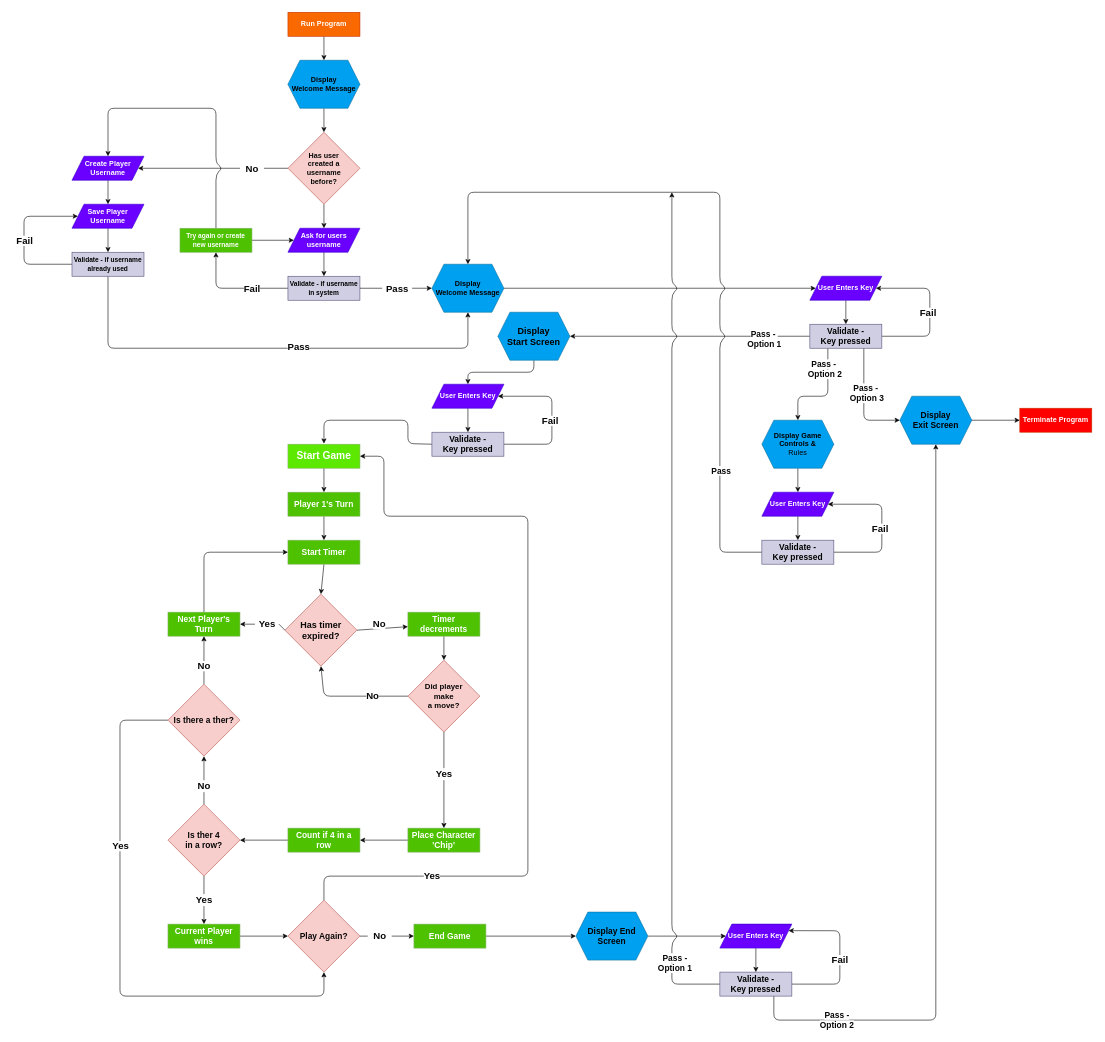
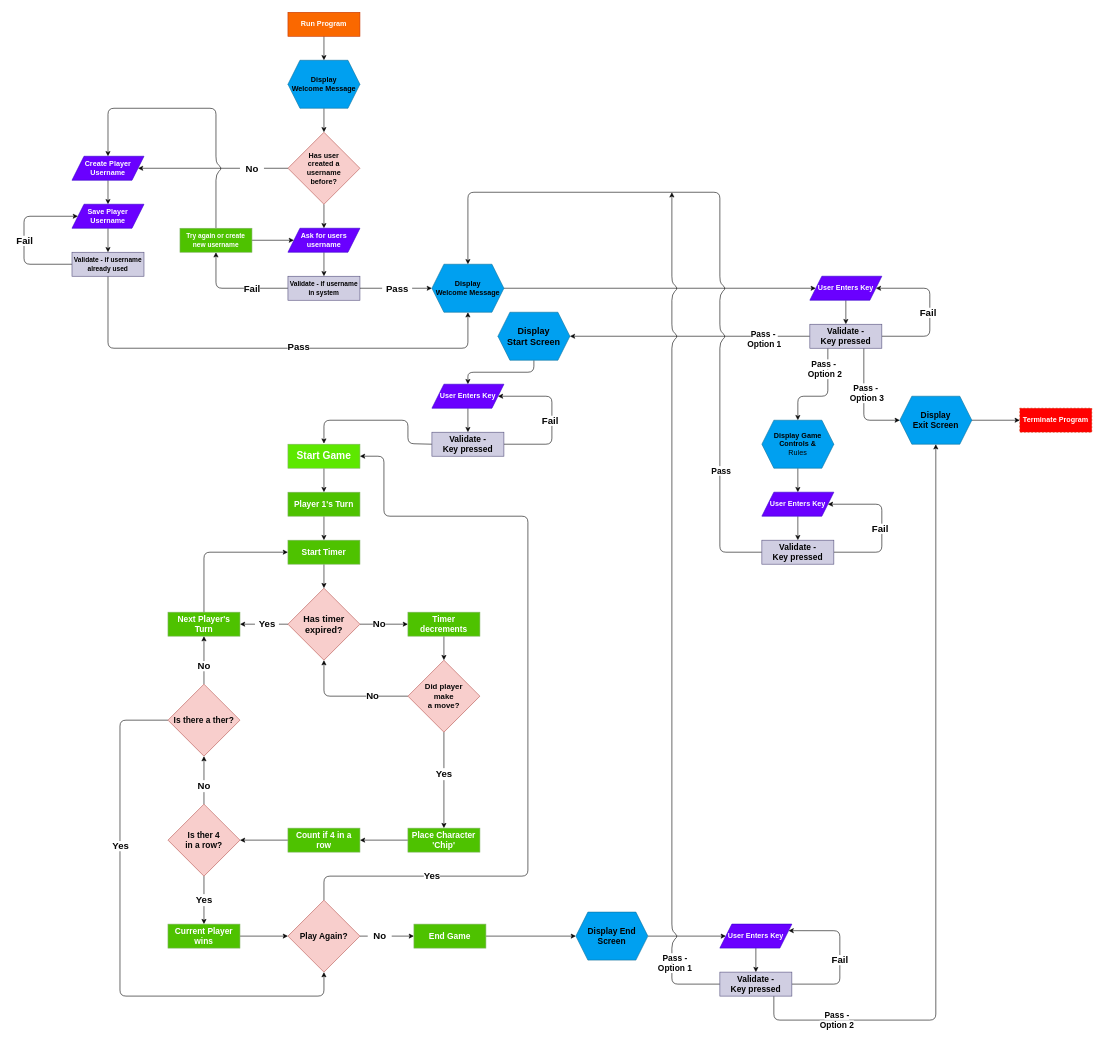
node "Terminate Program": style solid -> dashed
node "Has timer expired?": moved (321, 630) -> (324, 624)
